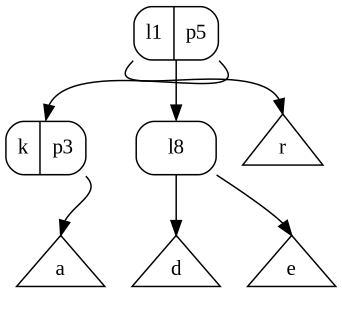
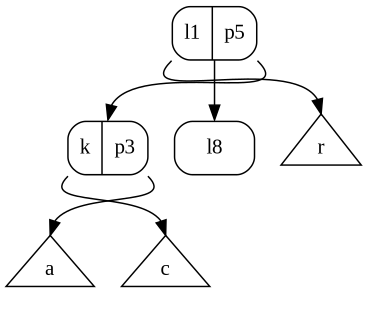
node "c": added
node "d": removed
node "e": removed
